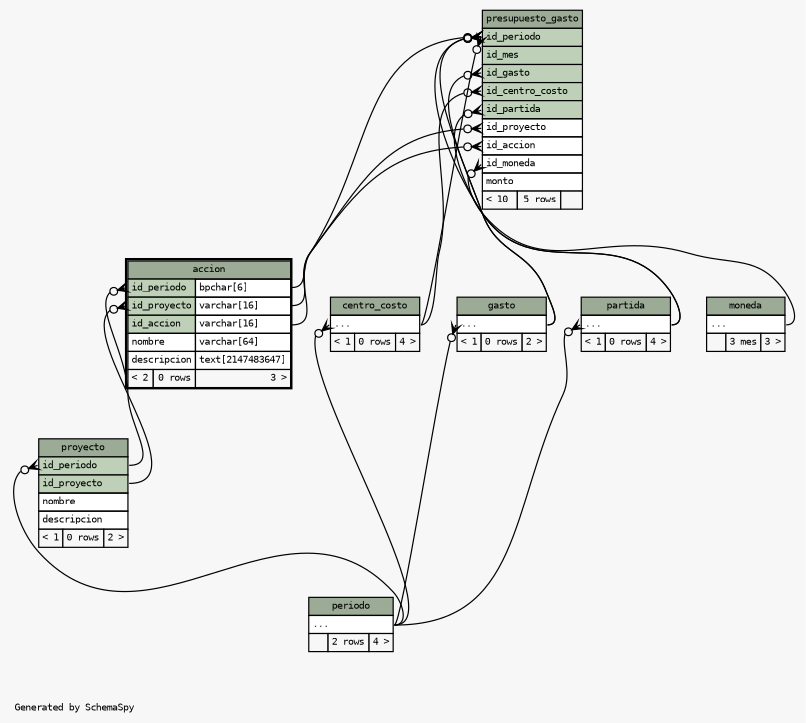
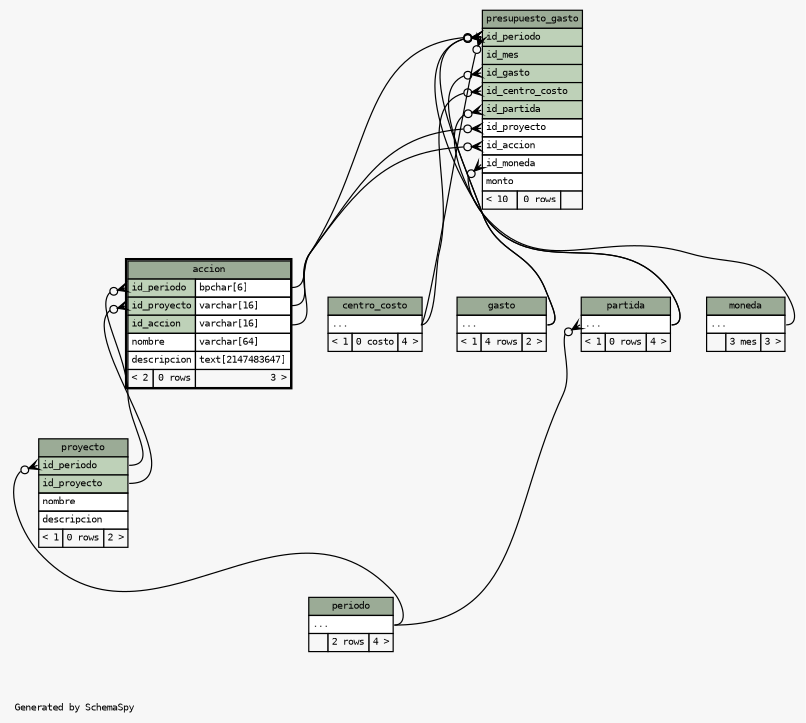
node "presupuesto_gasto": text "5 rows" -> "0 rows"
node "centro_costo": text "0 rows" -> "0 costo"
node "gasto": text "0 rows" -> "4 rows"
edge "periodo" -> "centro_costo": removed
edge "periodo" -> "gasto": removed
